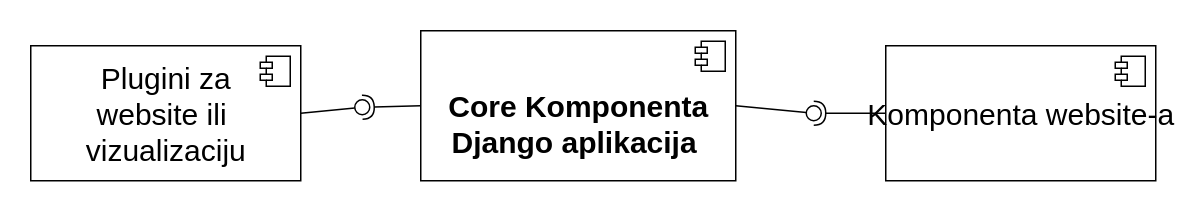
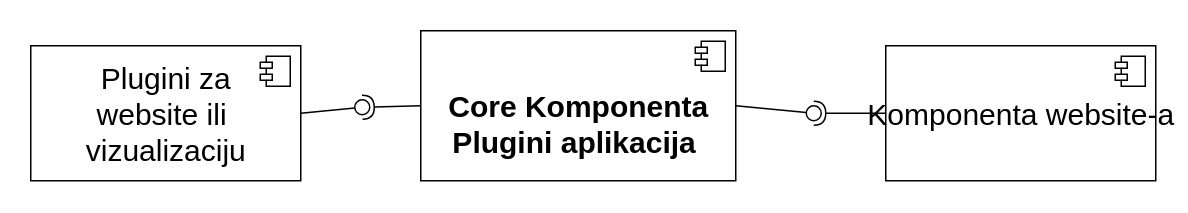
node "Core Komponenta Django aplikacija": label "Core Komponenta Django aplikacija" -> "Core Komponenta Plugini aplikacija"
